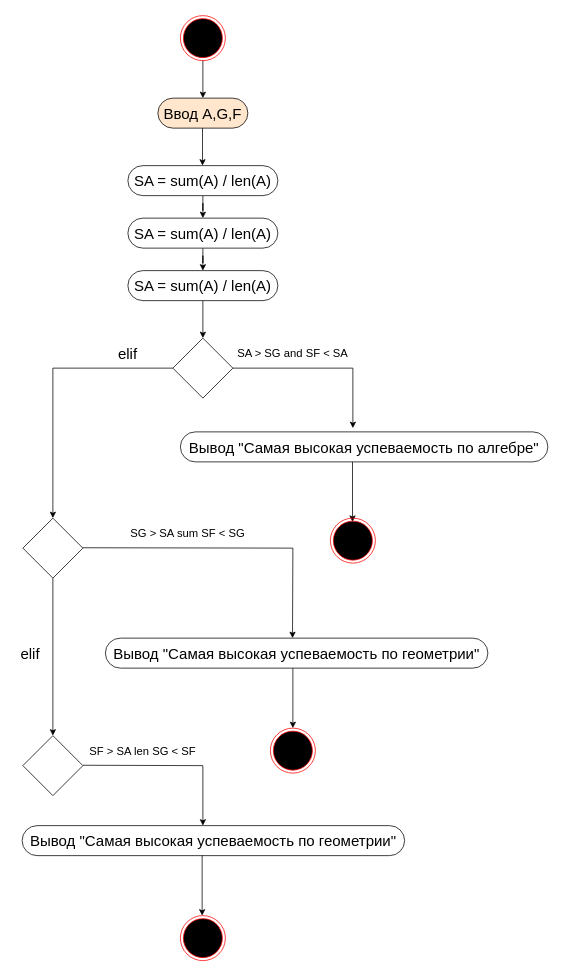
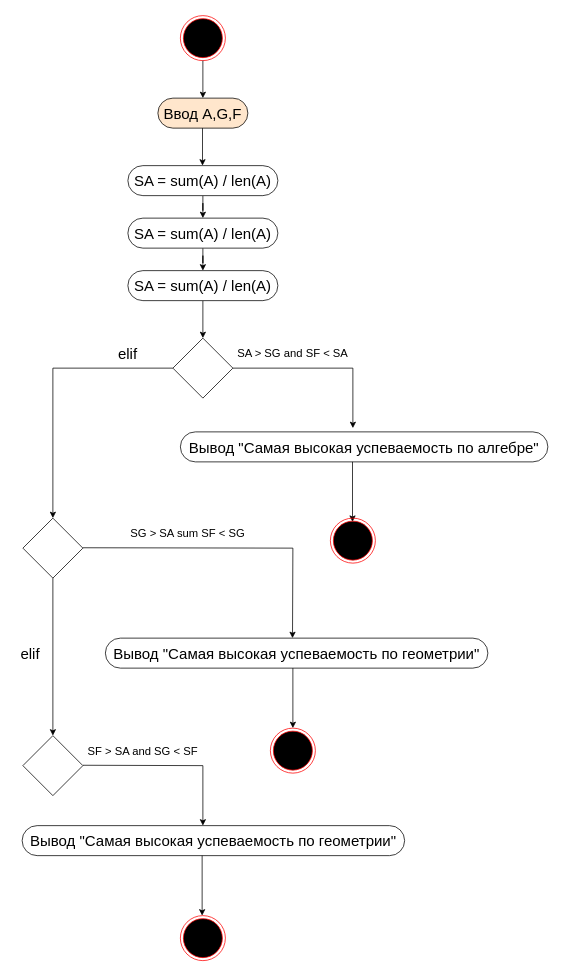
node "SF > SA len SG < SF": label "SF > SA len SG < SF" -> "SF > SA and SG < SF"
